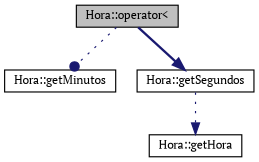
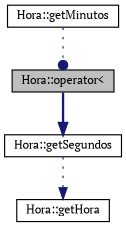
edge "Hora::operator<" -> "Hora::getMinutos": reversed
